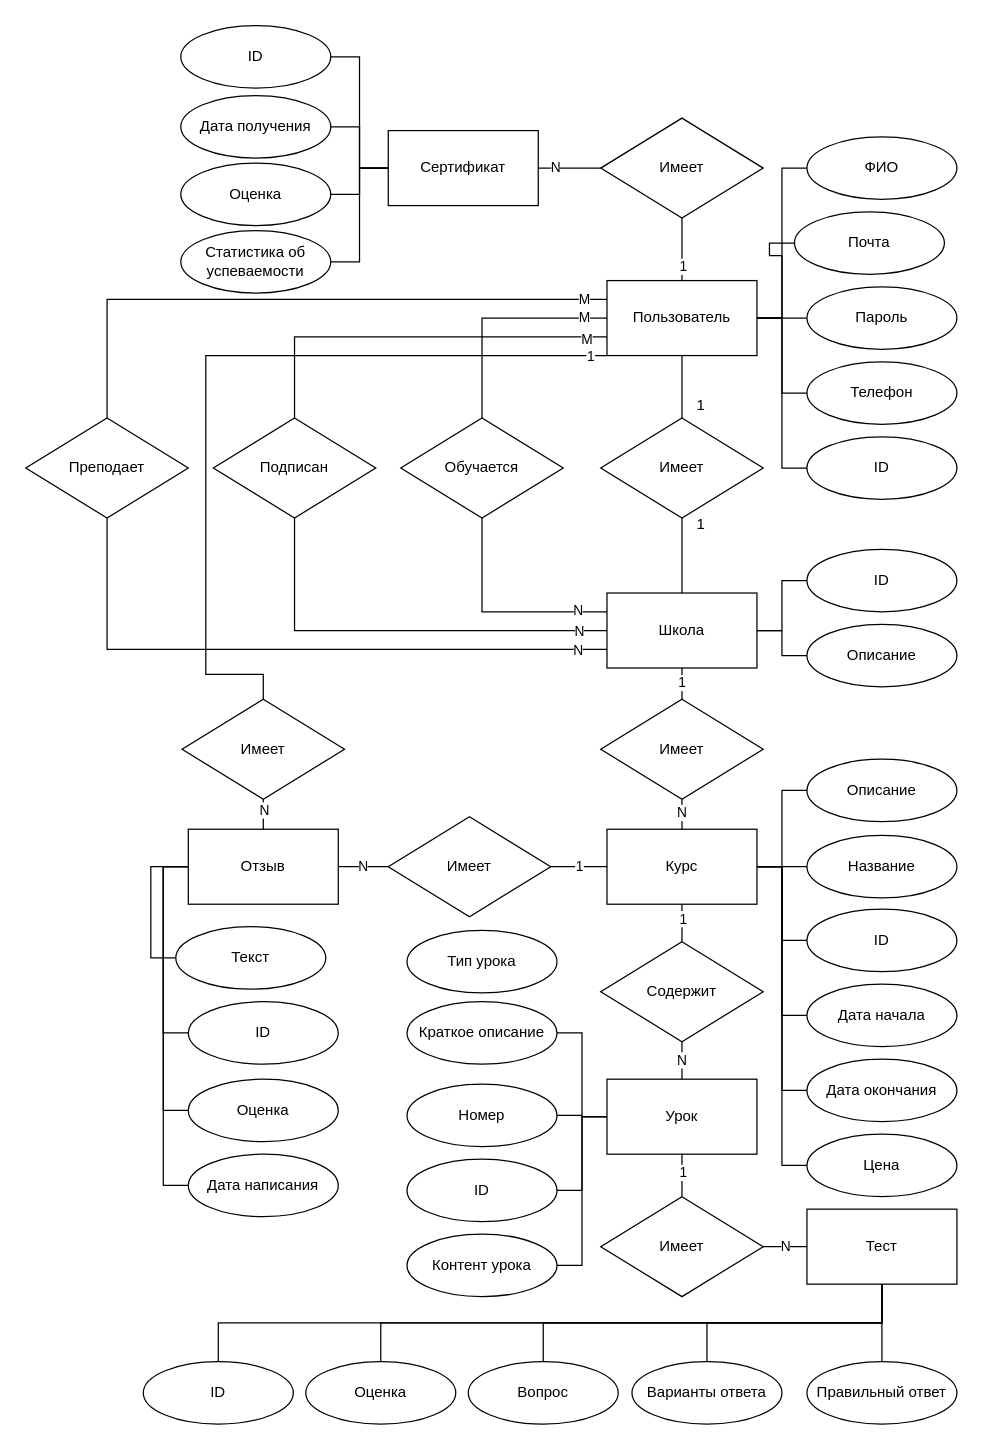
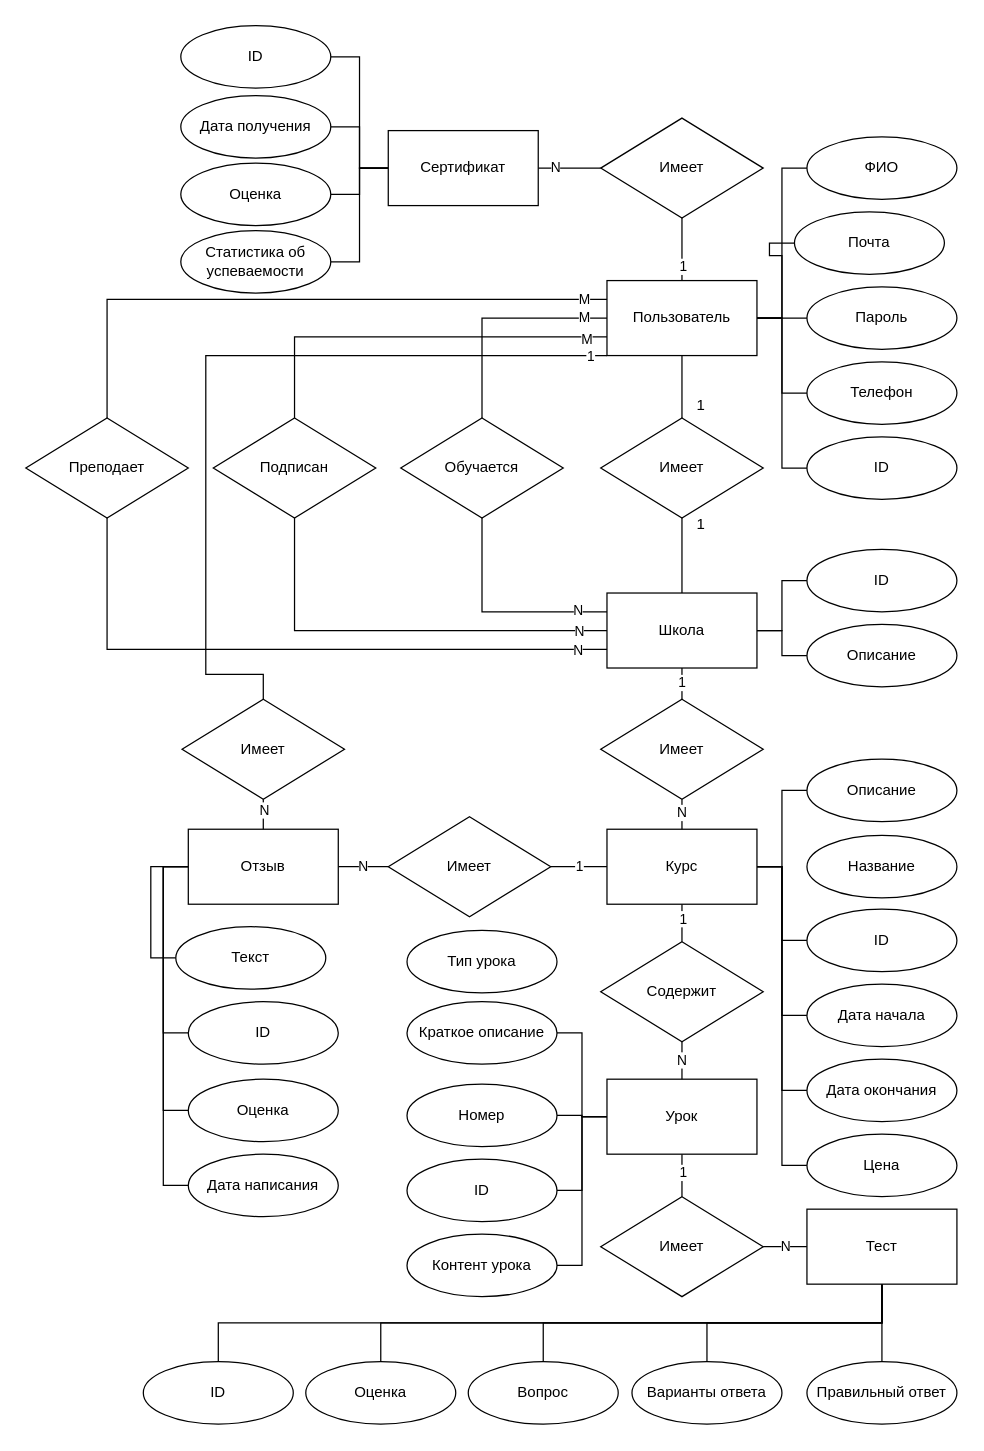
edge "Курс" -- "Название": removed
